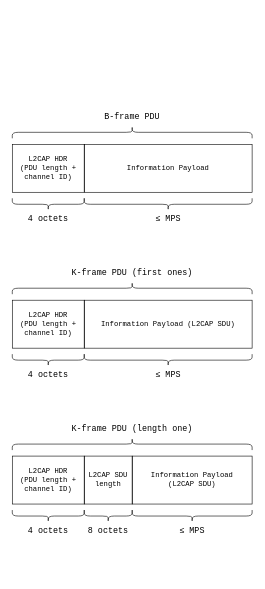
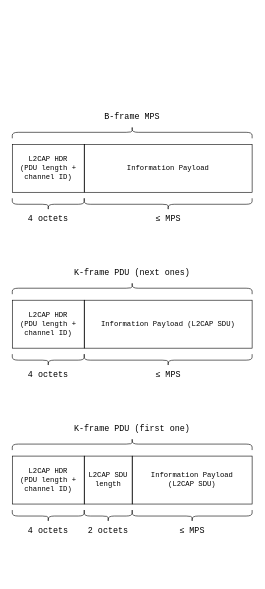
node "B-frame PDU": label "B-frame PDU" -> "B-frame MPS"
node "K-frame PDU (first ones)": label "K-frame PDU (first ones)" -> "K-frame PDU (next ones)"
node "K-frame PDU (length one)": label "K-frame PDU (length one)" -> "K-frame PDU (first one)"
node "8 octets": label "8 octets" -> "2 octets"
